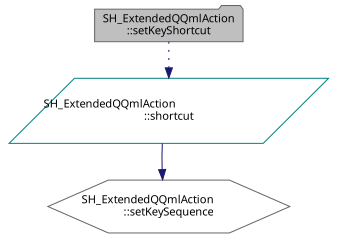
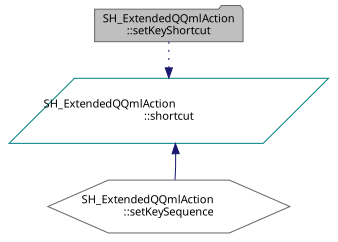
edge "SH_ExtendedQQmlAction ::shortcut" -> "SH_ExtendedQQmlAction ::setKeySequence": reversed
